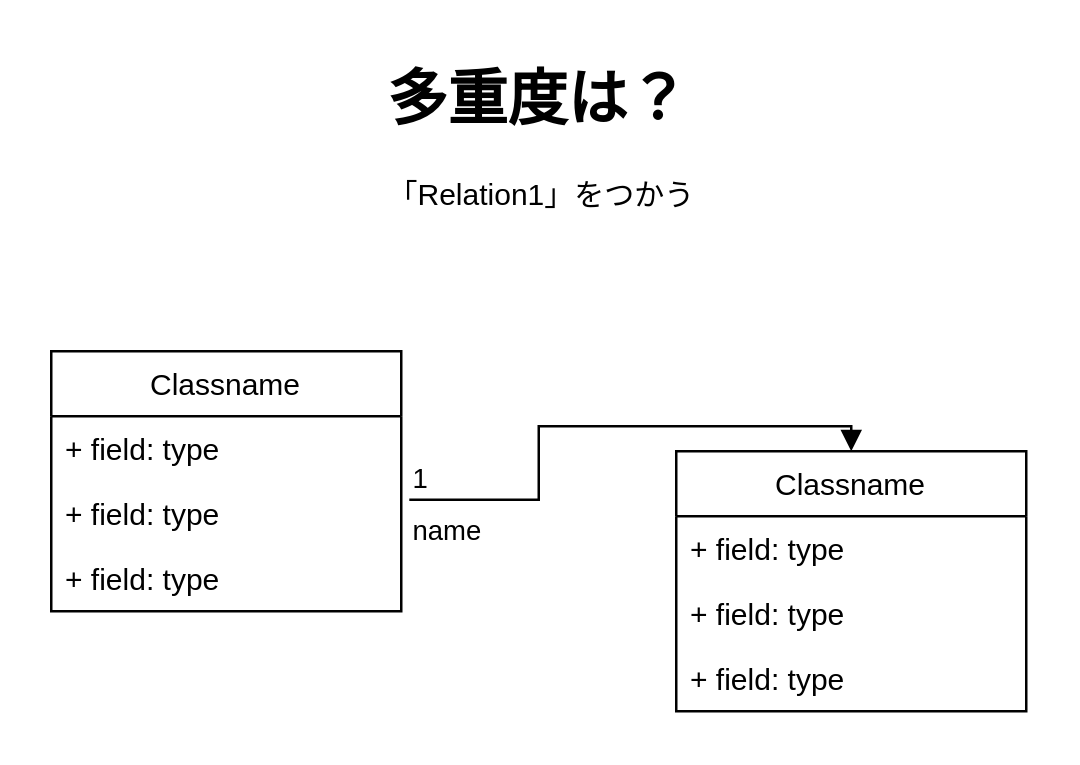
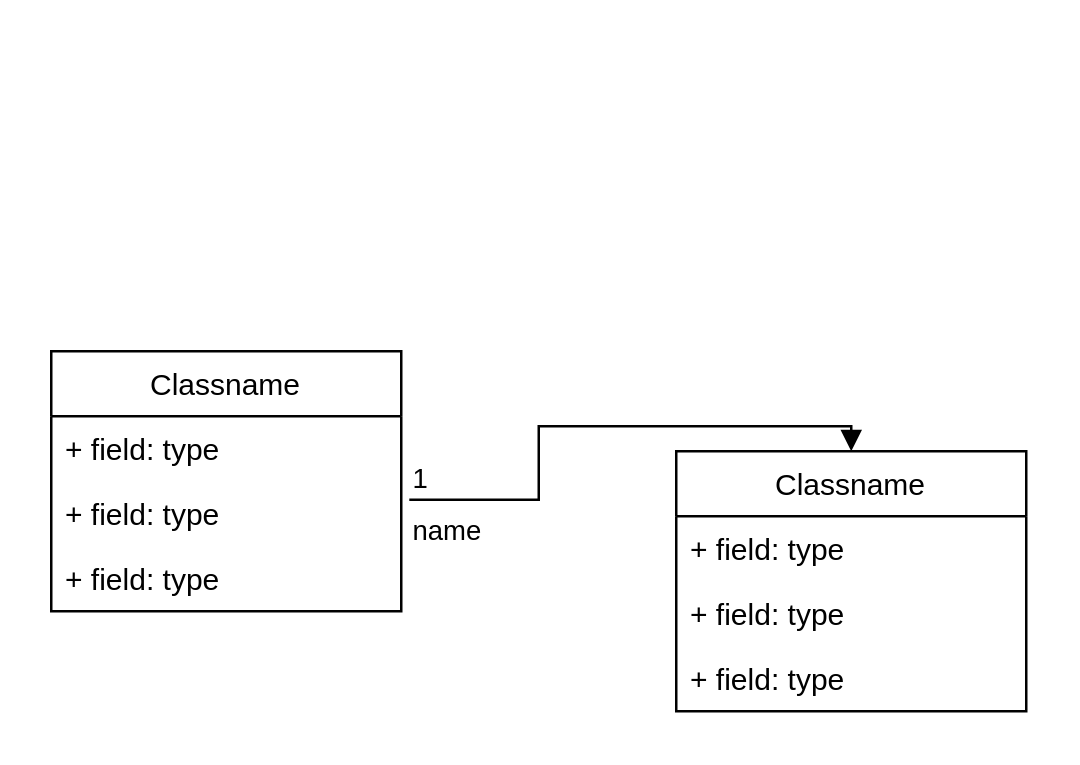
node "多重度は？「Relation1」をつかう": removed
